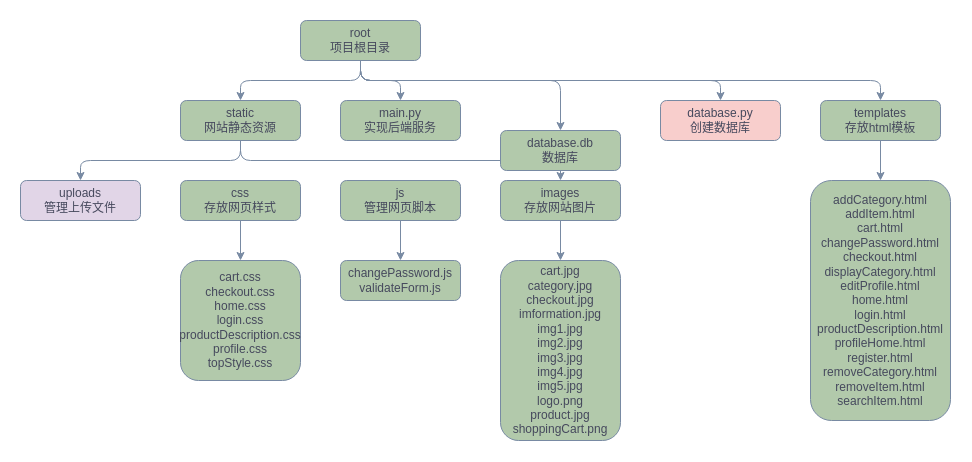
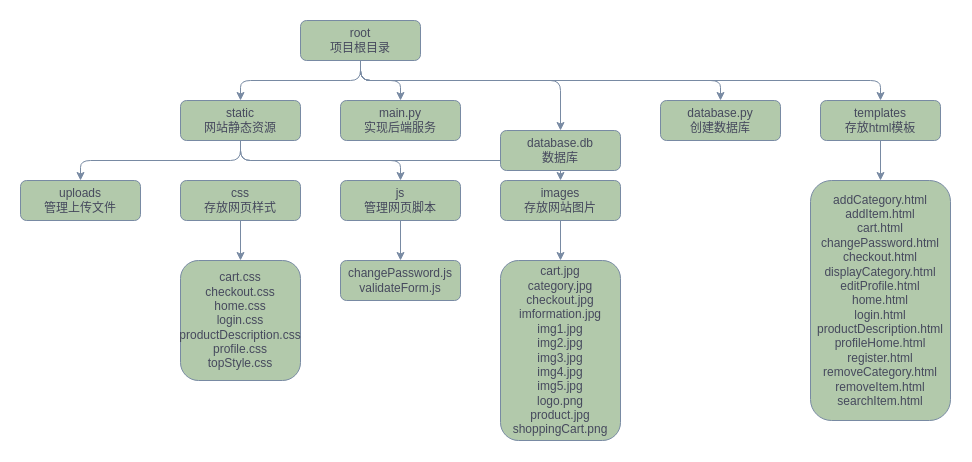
node "database.py 创建数据库": fillcolor #f8cecc -> #b2c9ab
edge "static 网站静态资源" -> "js 管理网页脚本": added
node "uploads 管理上传文件": fillcolor #e1d5e7 -> #b2c9ab
